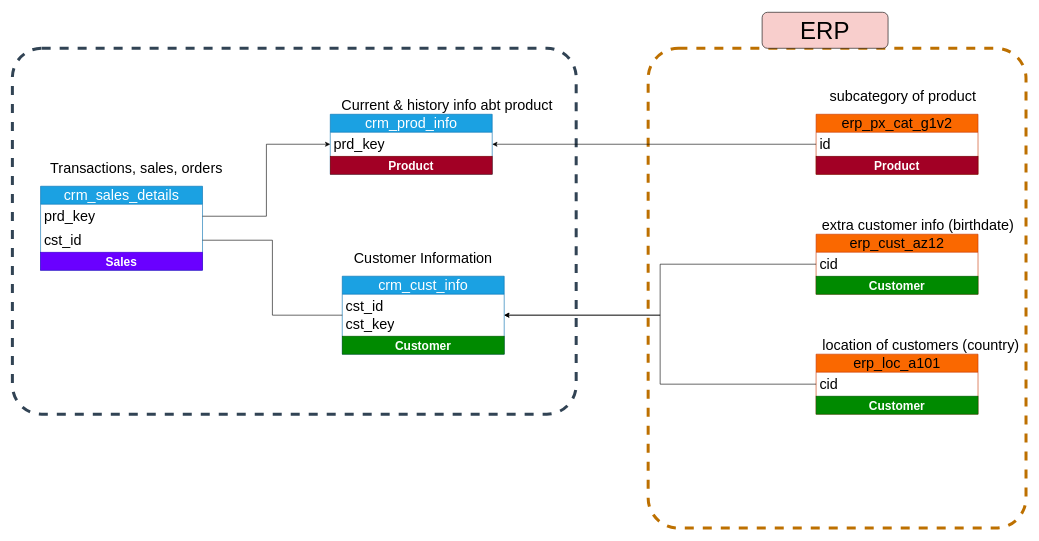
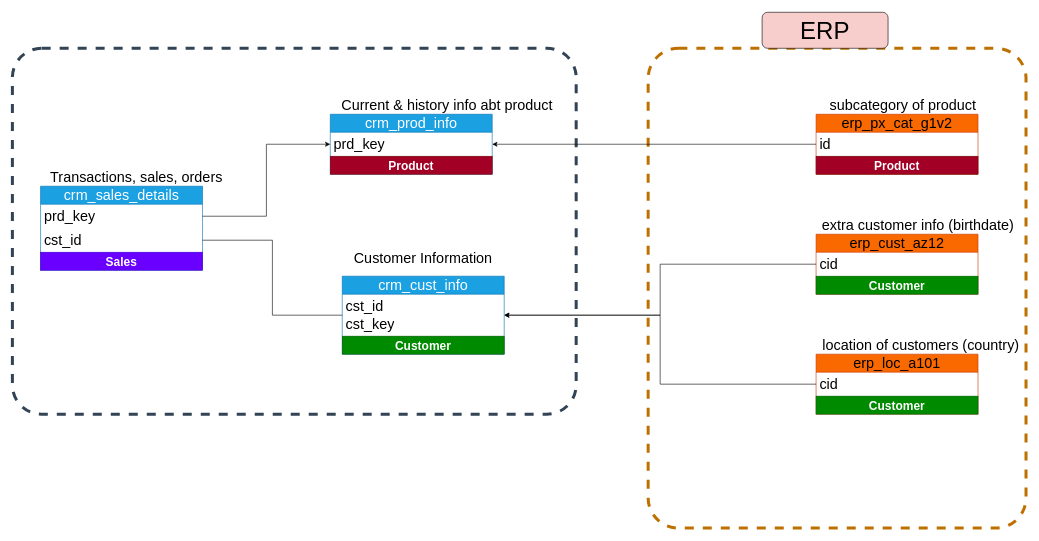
node "subcategory of product": moved (903, 96) -> (903, 105)
node "Transactions, sales, orders": moved (137, 168) -> (137, 177)
